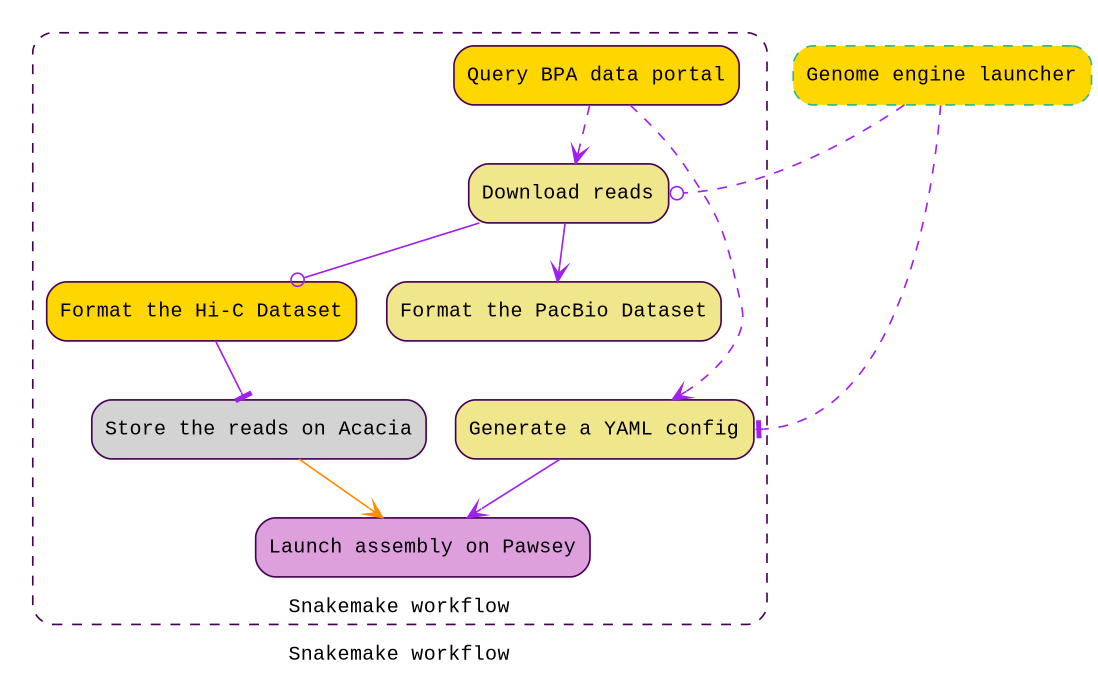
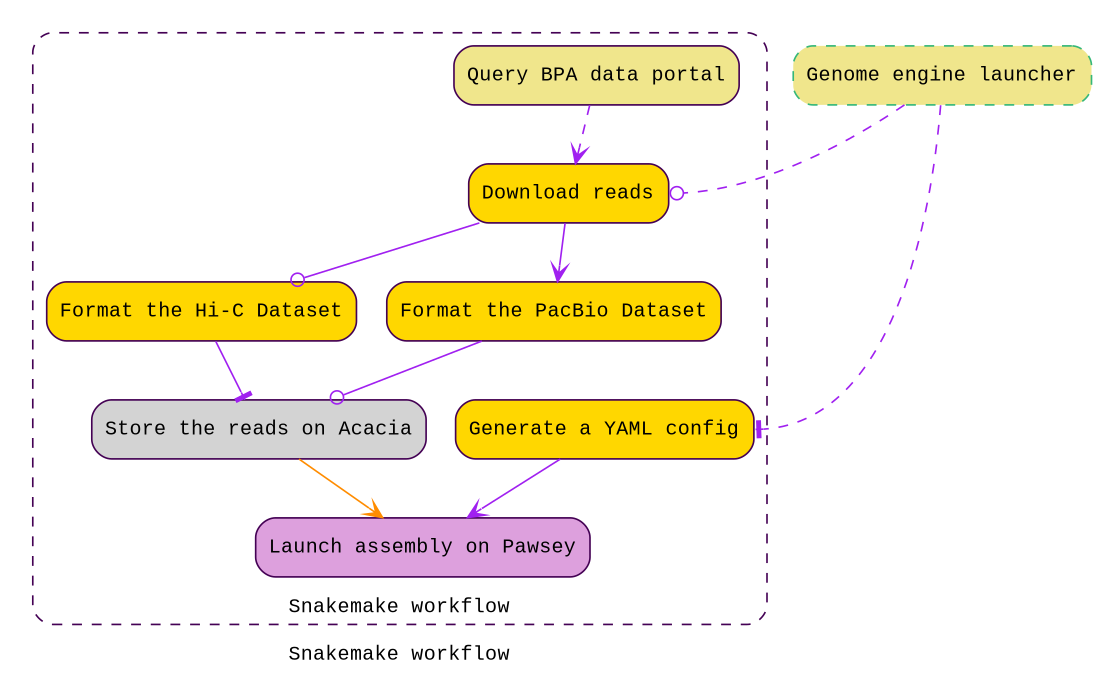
node "Query BPA data portal": fillcolor gold -> khaki
node "Genome engine launcher": fillcolor gold -> khaki
node "Download reads": fillcolor khaki -> gold
edge "Query BPA data portal" -> "Generate a YAML config": removed
node "Format the PacBio Dataset": fillcolor khaki -> gold
edge "Format the PacBio Dataset" -> "Store the reads on Acacia": added
node "Generate a YAML config": fillcolor khaki -> gold
